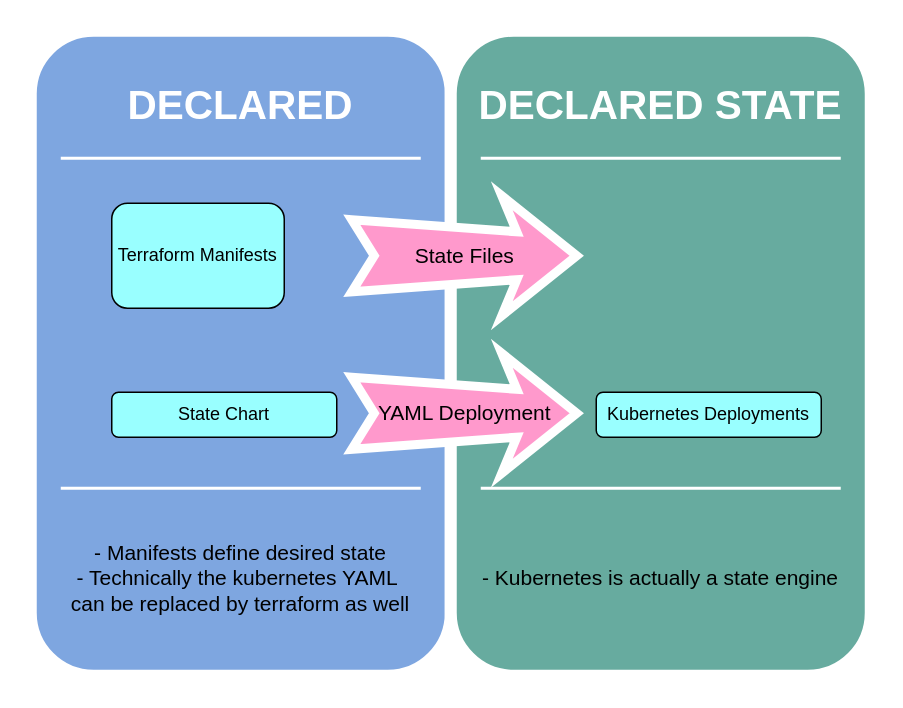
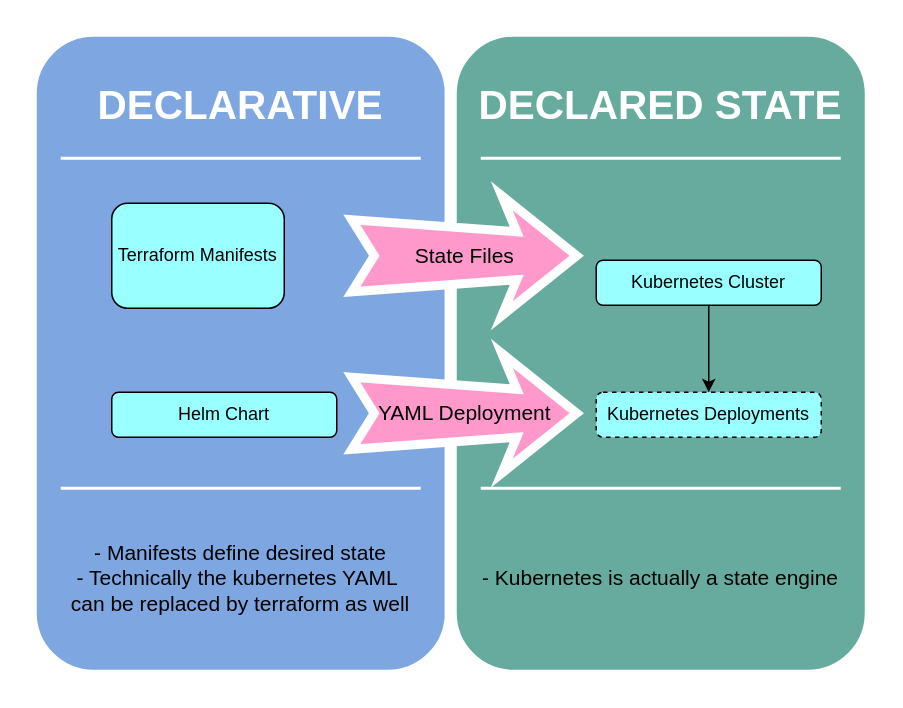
node "DECLARED": label "DECLARED" -> "DECLARATIVE"
node "Kubernetes Cluster": added
edge "Kubernetes Cluster" -> "Kubernetes Deployments": added
node "State Chart": label "State Chart" -> "Helm Chart"
node "Kubernetes Deployments": style solid -> dashed
